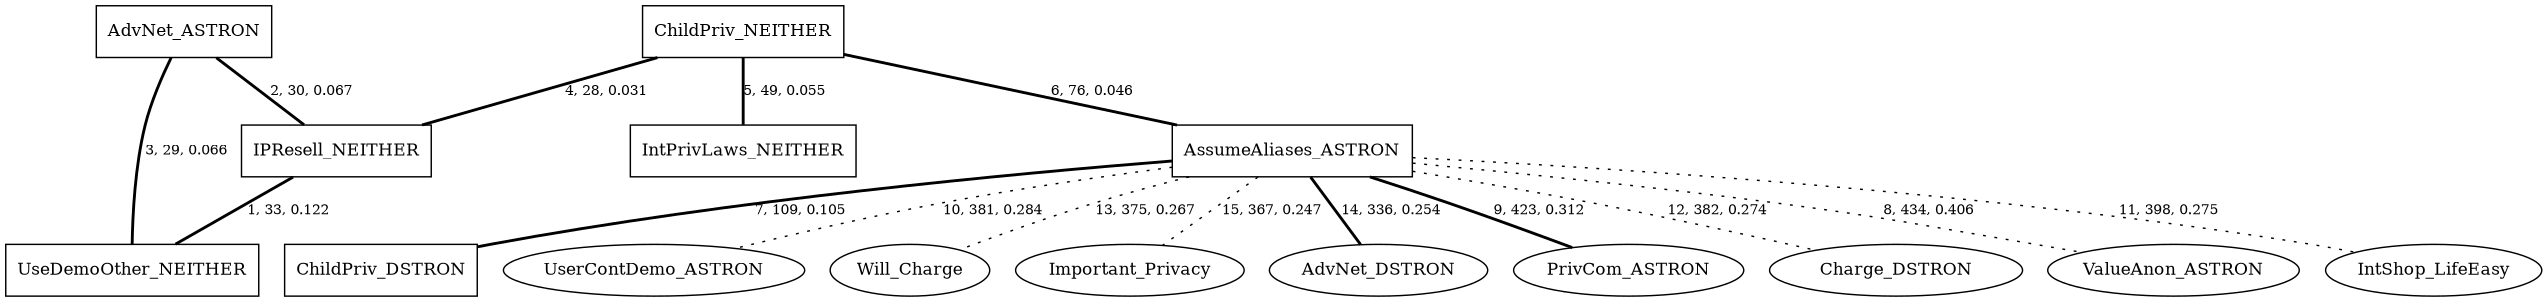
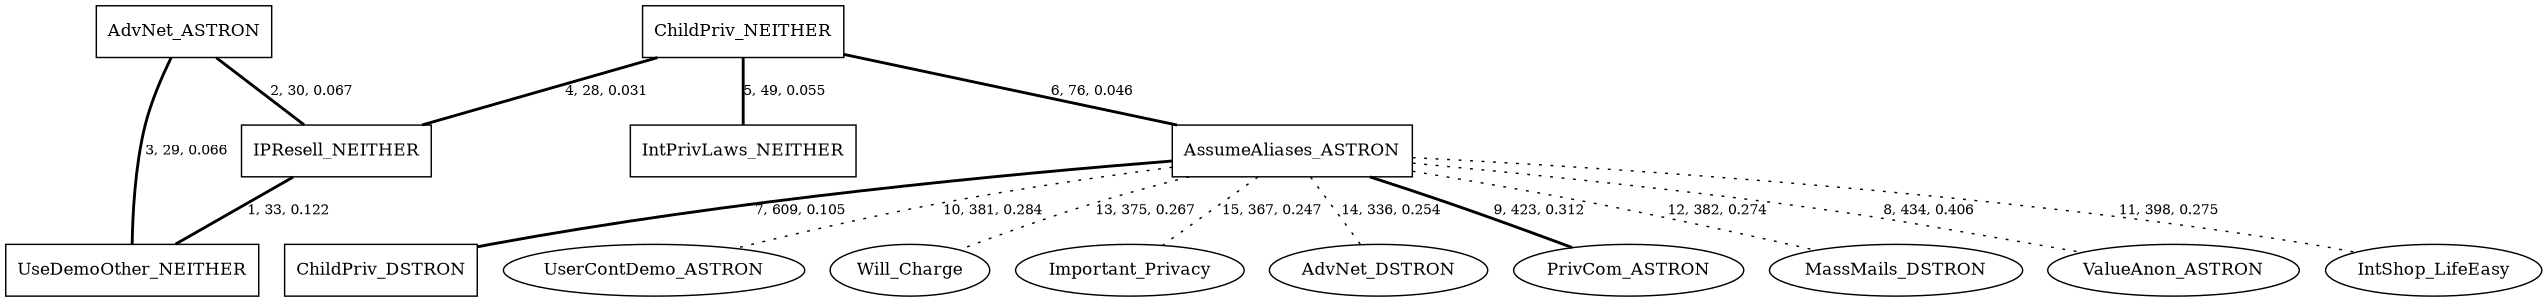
edge "AssumeAliases_ASTRON" -- "ChildPriv_DSTRON": label "7, 109, 0.105" -> "7, 609, 0.105"
edge "AssumeAliases_ASTRON" -- "AdvNet_DSTRON": style bold -> dotted
node "Charge_DSTRON": label "Charge_DSTRON" -> "MassMails_DSTRON"
